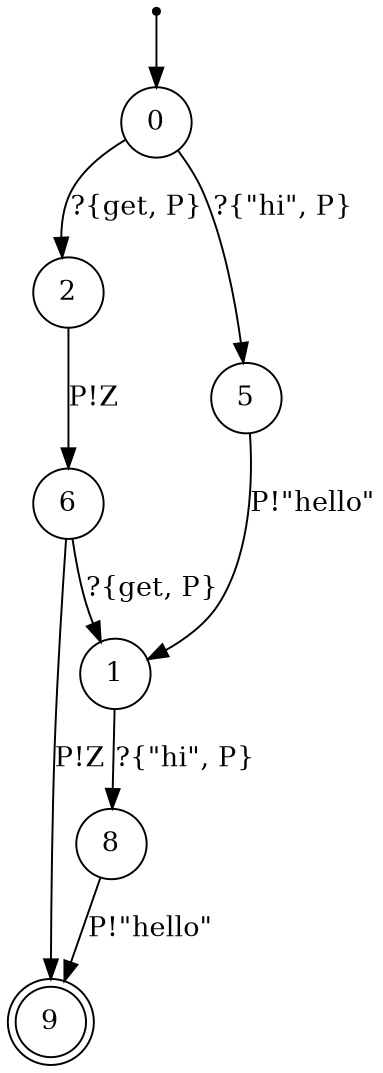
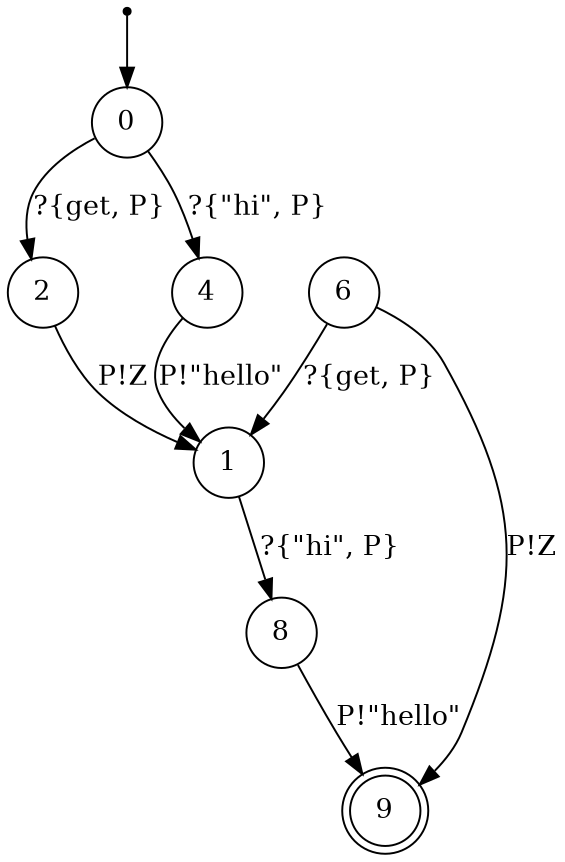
edge "2" -> "6": now "2" -> "1"
node "5": label "5" -> "4"
